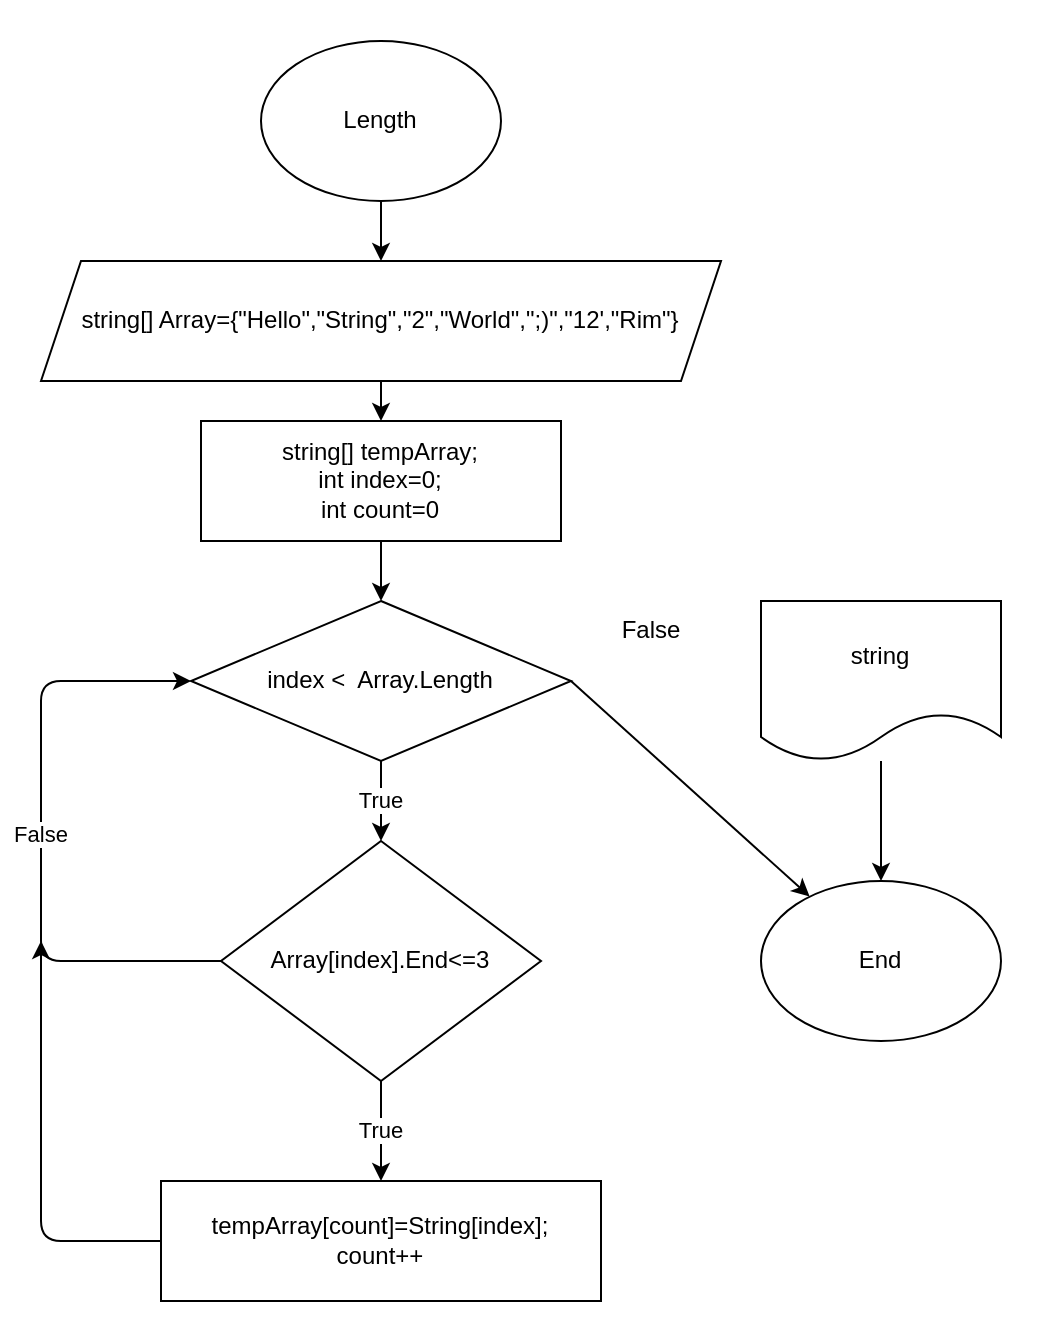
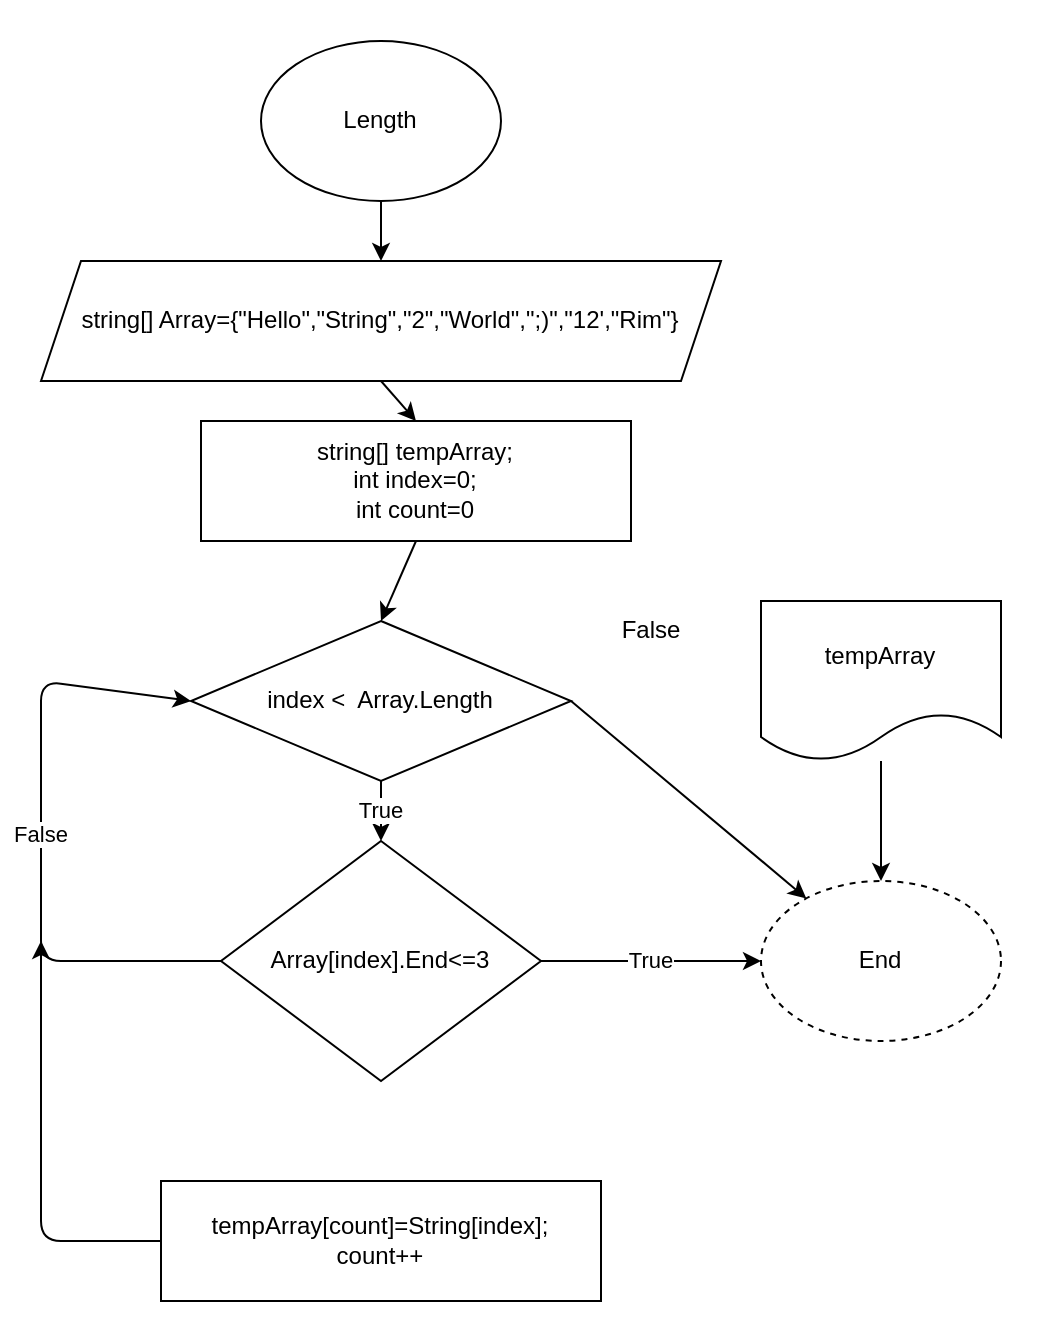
node "string[] tempArray; int index=0; int count=0": size 360x120 -> 430x120
node "string": label "string" -> "tempArray"
node "index < Array.Length": moved (381, 681) -> (381, 701)
node "End": style solid -> dashed
edge "Array[index].End<=3" -> "tempArray[count]=String[index]; count++": now "Array[index].End<=3" -> "End"
